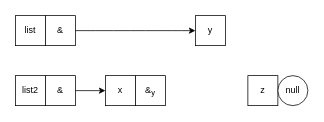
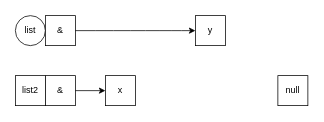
node "list": shape rectangle -> ellipse
node "&y": removed
node "z": removed
node "null": shape ellipse -> rectangle
